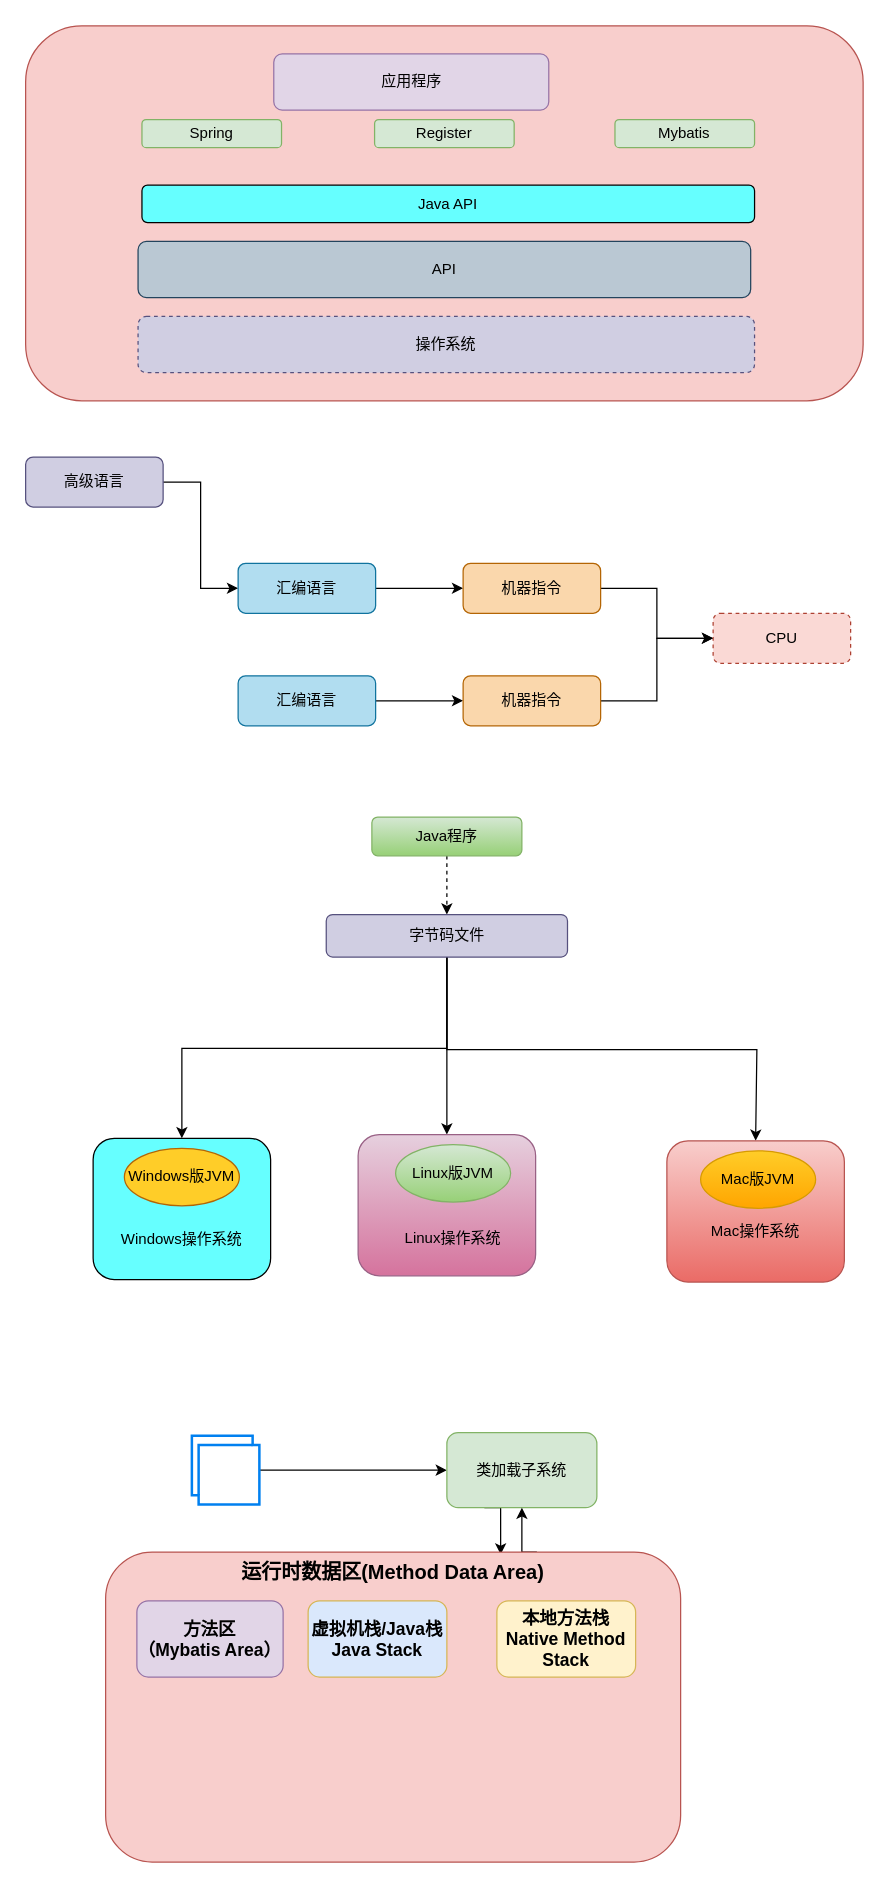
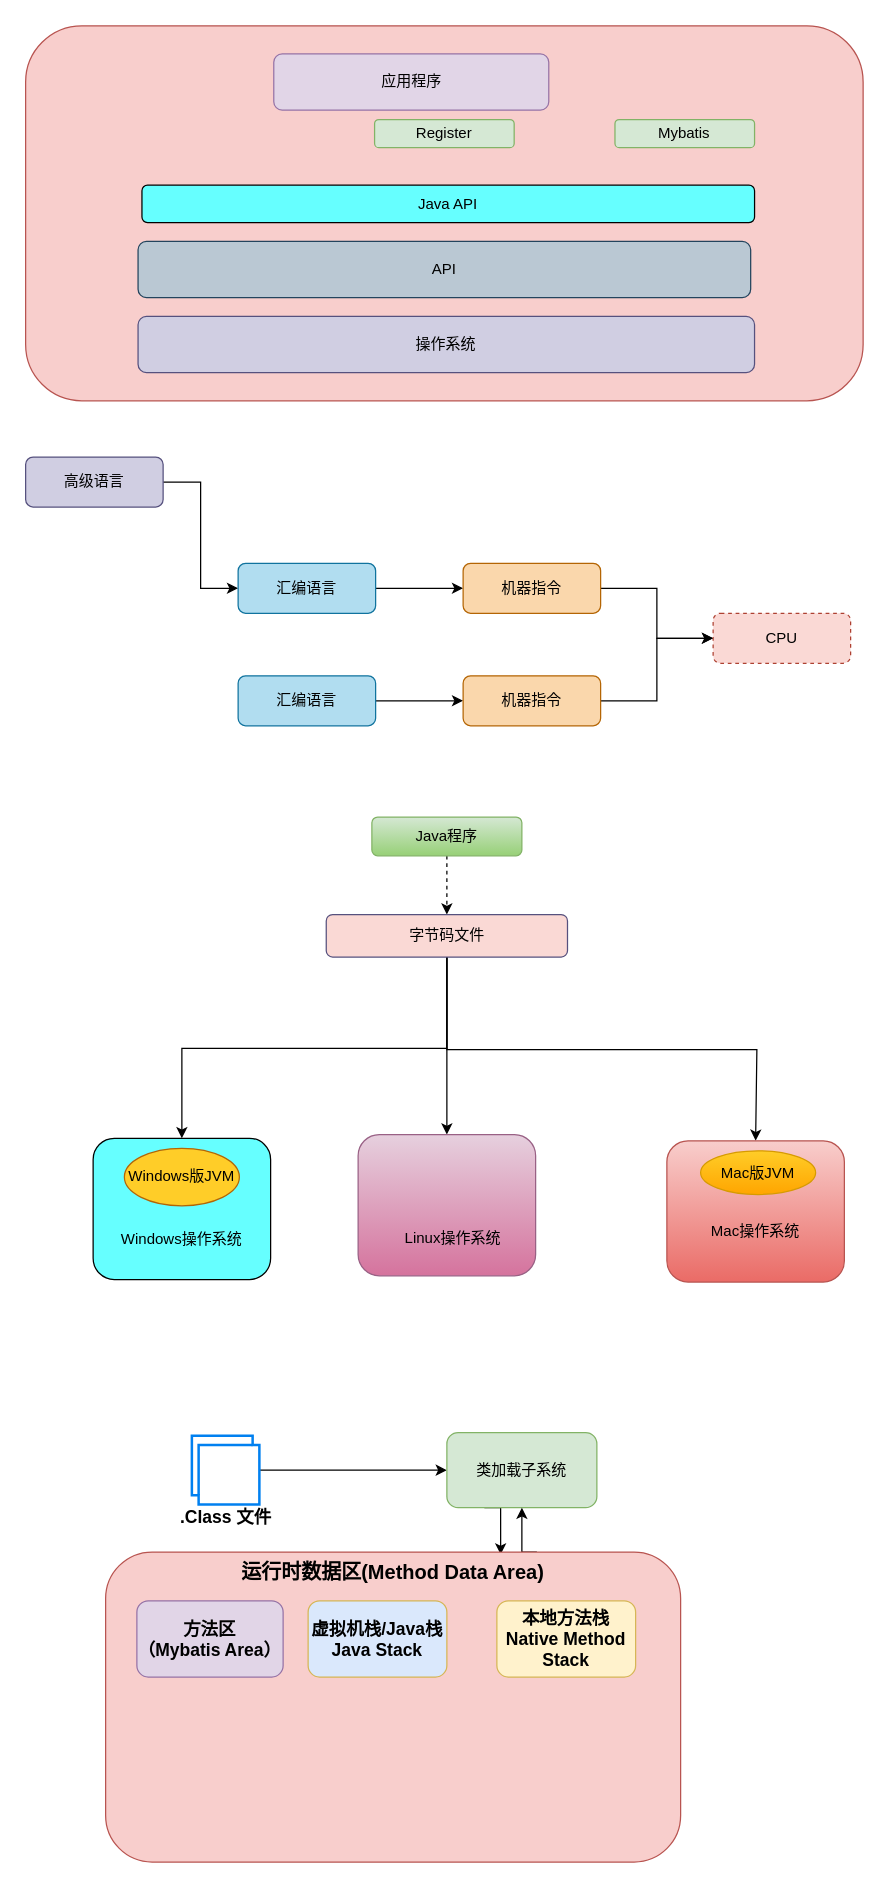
node "Spring": removed
node "操作系统": style dashed -> solid
node "字节码文件": fillcolor #d0cee2 -> #fad9d5
node "Linux版JVM": removed
node "Mac版JVM": size 115x58 -> 115x44
node ".Class 文件": added
